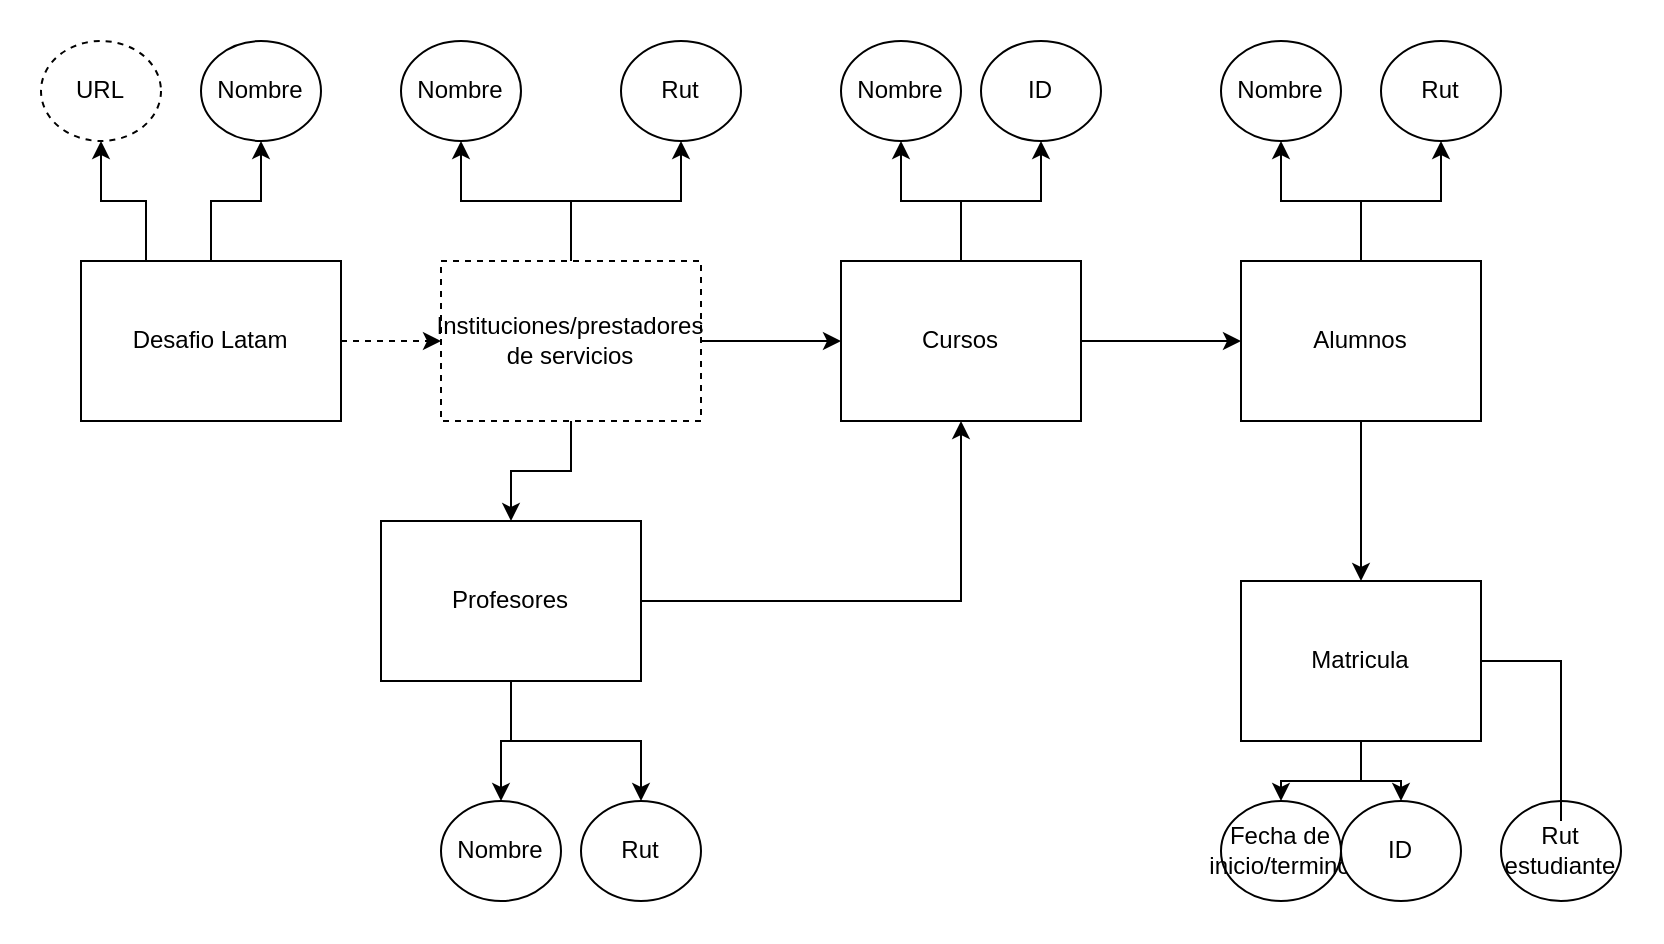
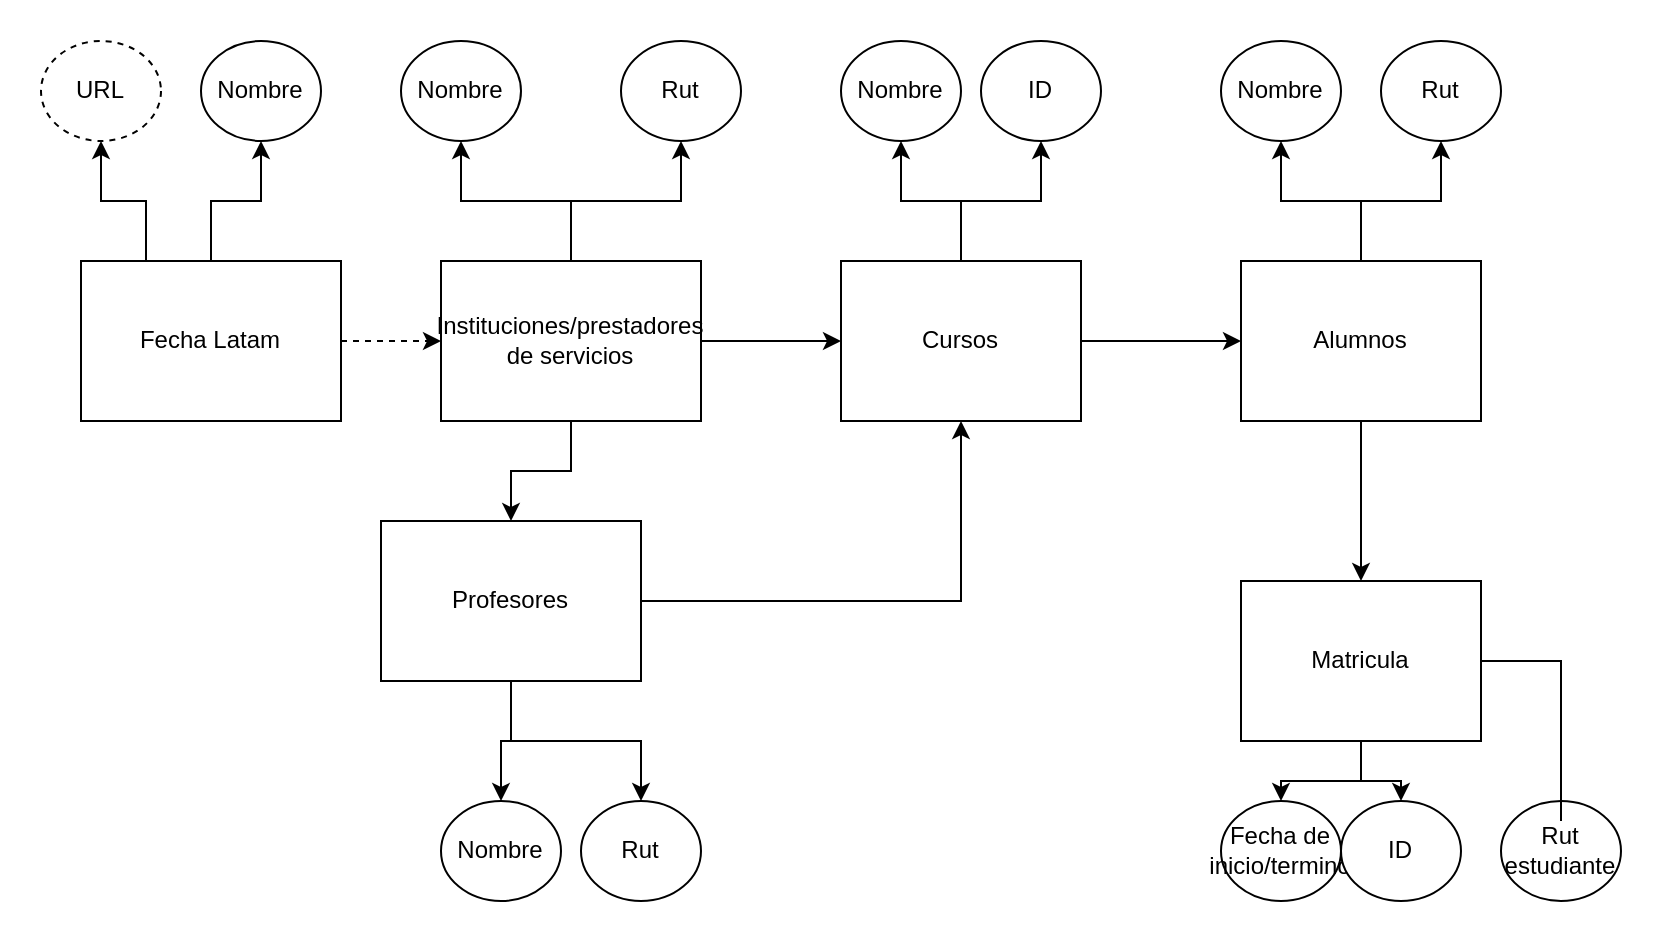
node "Desafio Latam": label "Desafio Latam" -> "Fecha Latam"
node "Instituciones/prestadores de servicios": style dashed -> solid
